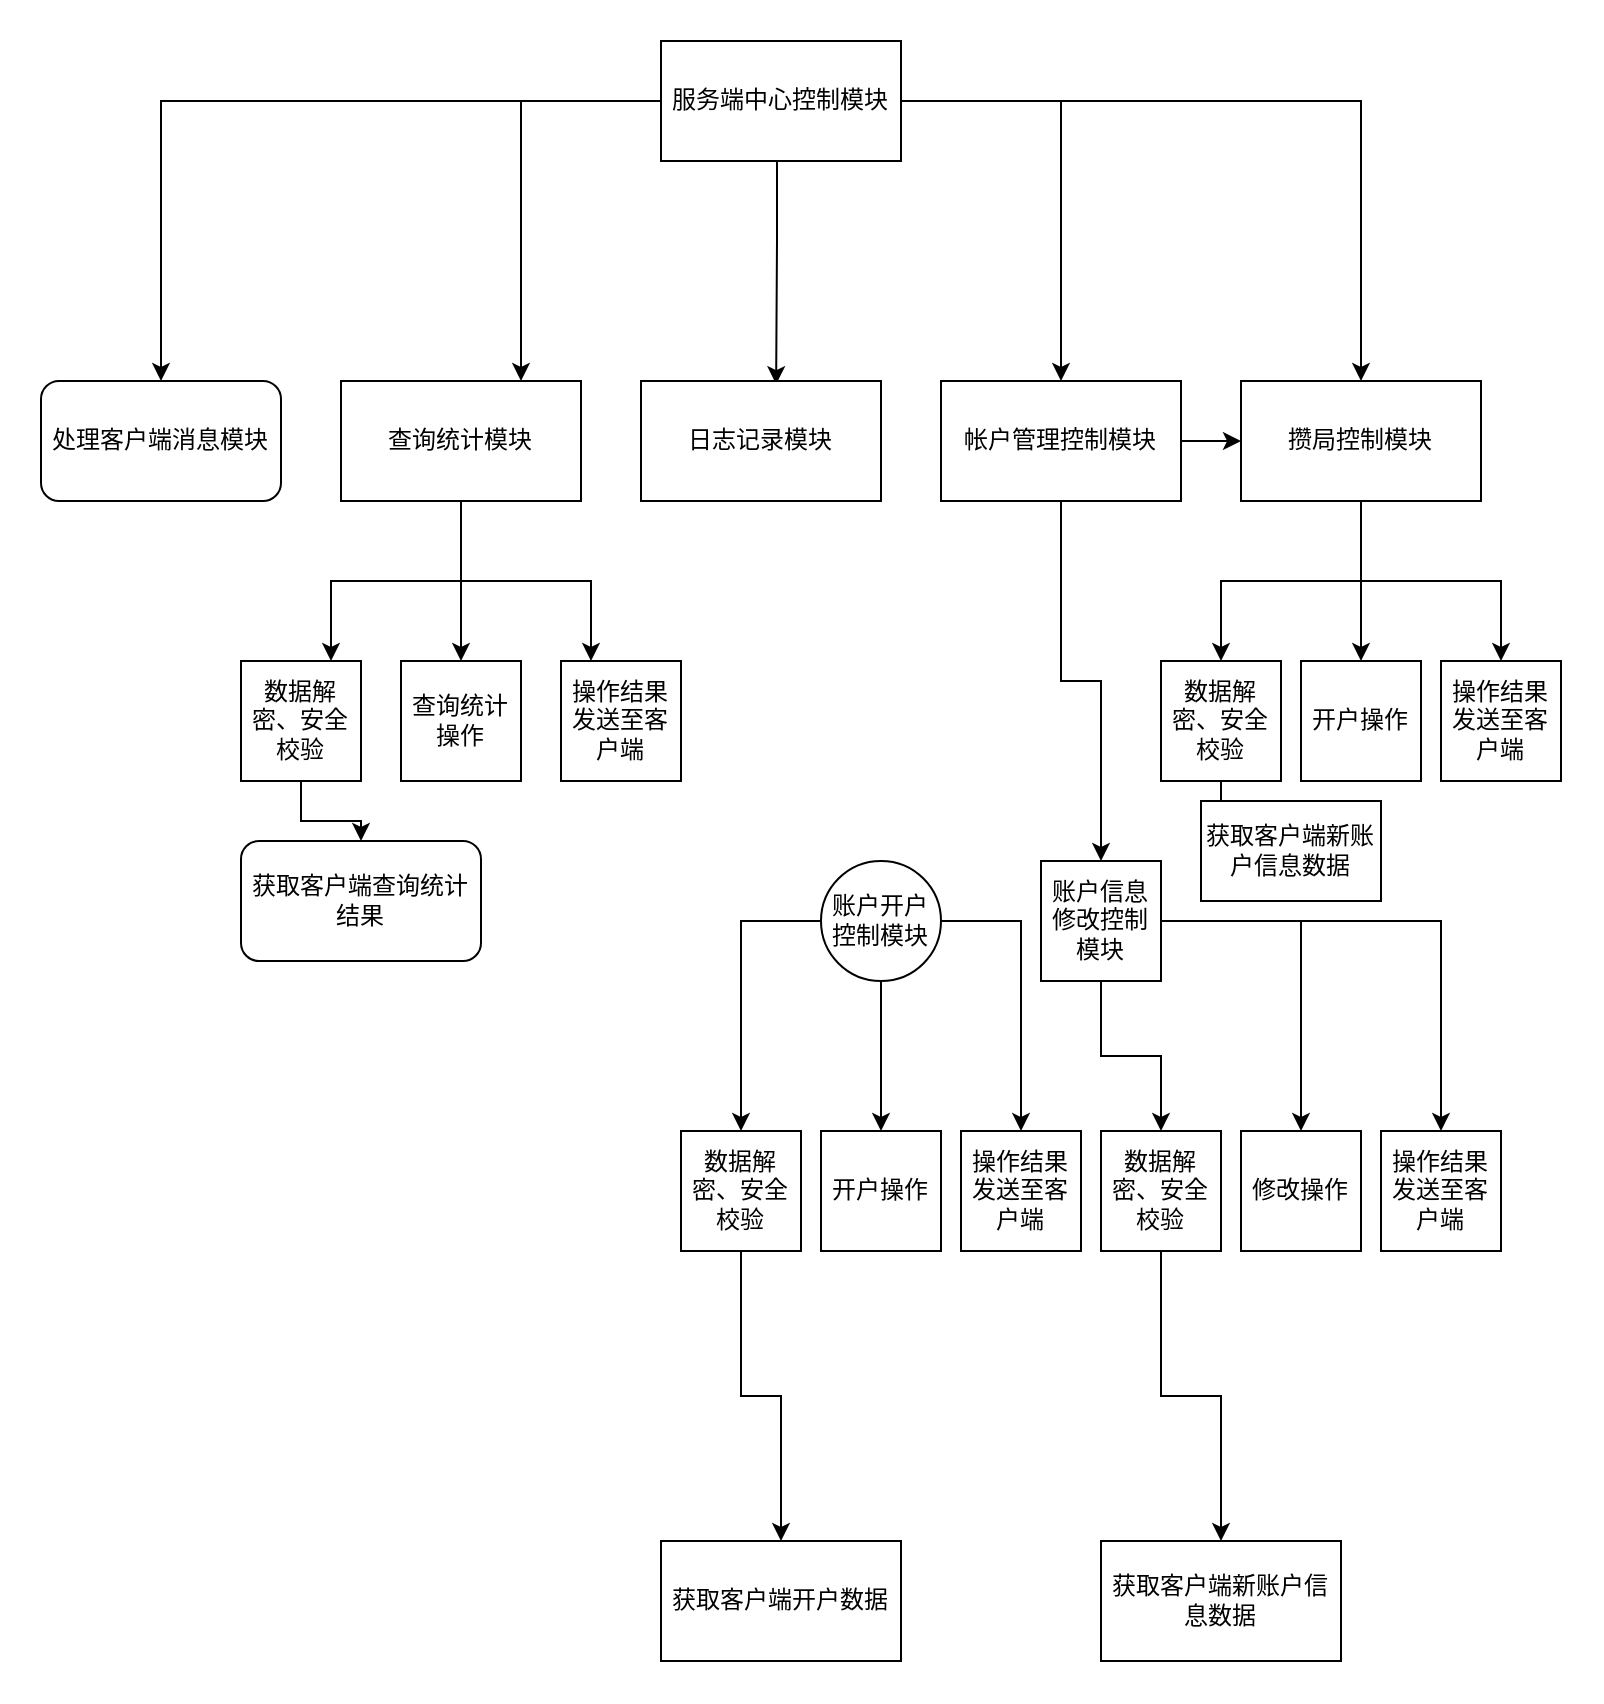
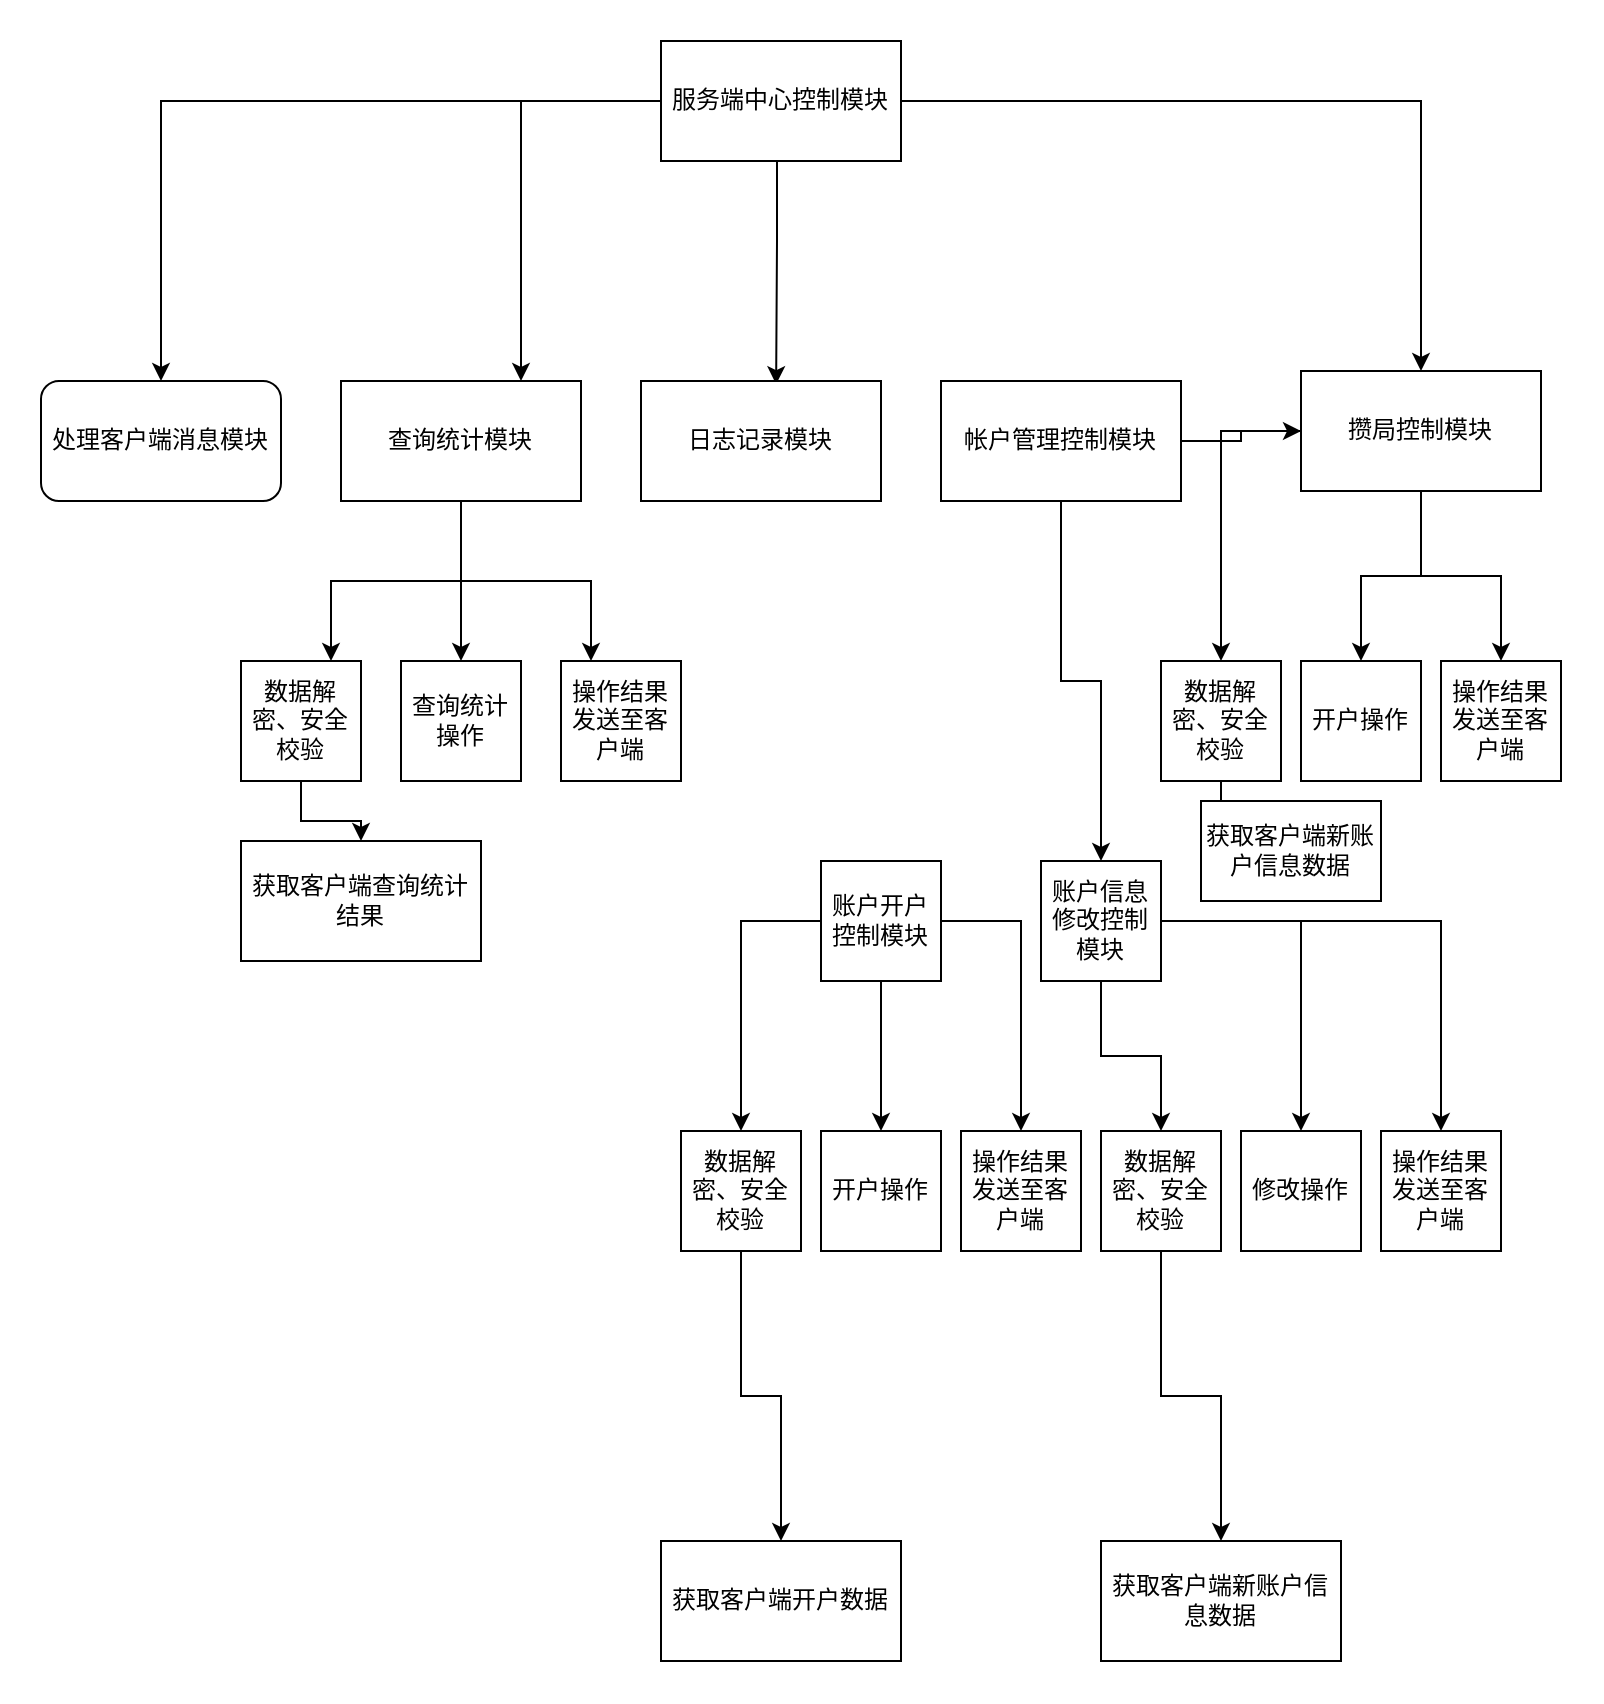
edge "服务端中心控制模块" -> "帐户管理控制模块": removed
node "攒局控制模块": moved (1361, 441) -> (1421, 431)
node "获取客户端查询统计结果": shape rounded rectangle -> rectangle
node "账户开户控制模块": shape ellipse -> rectangle
